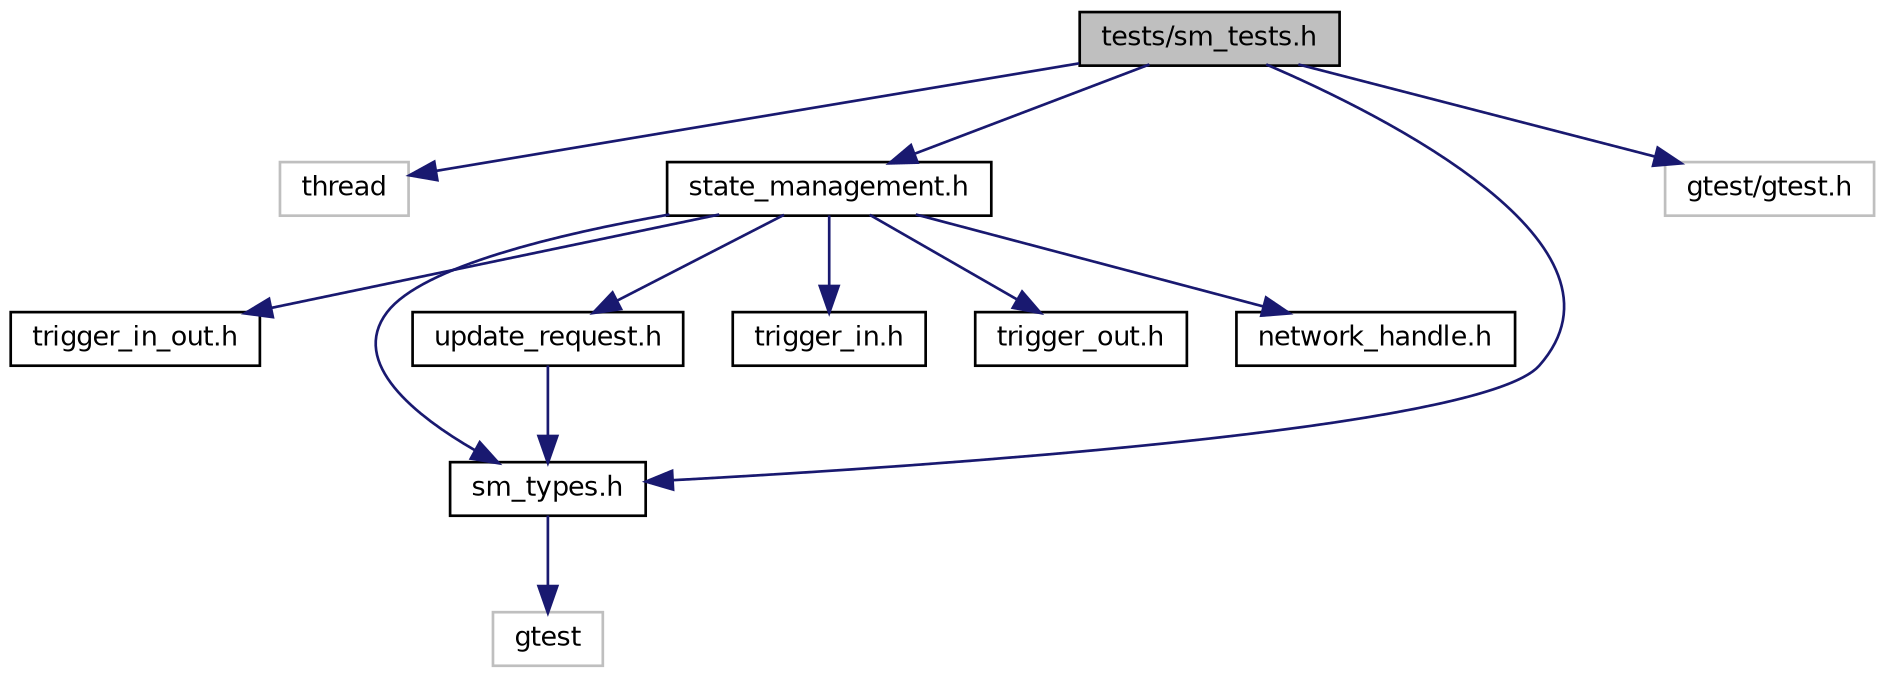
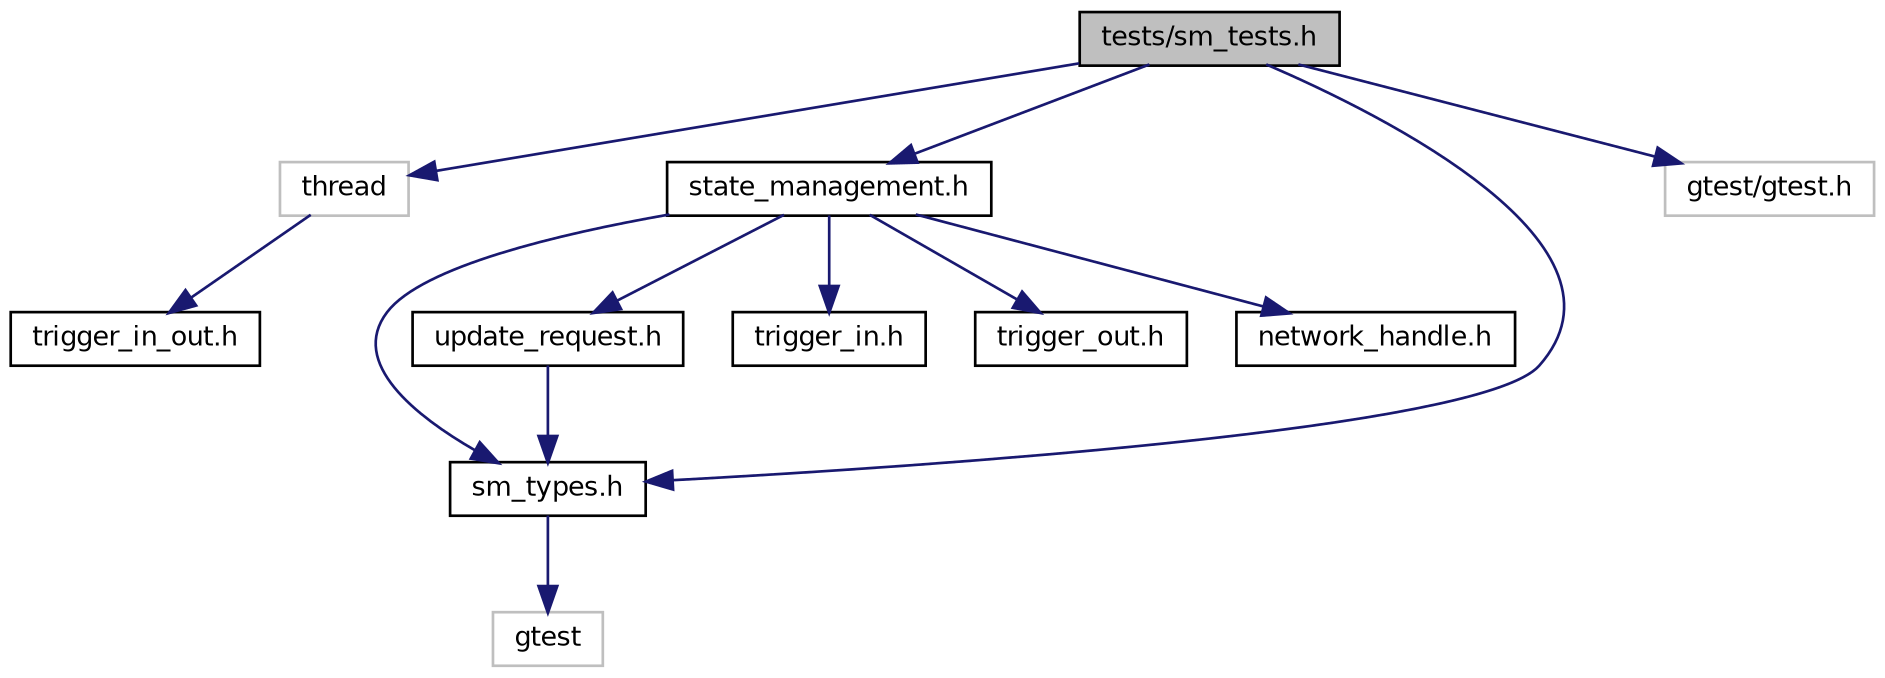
edge "state_management.h" -> "trigger_in_out.h": now "thread" -> "trigger_in_out.h"
